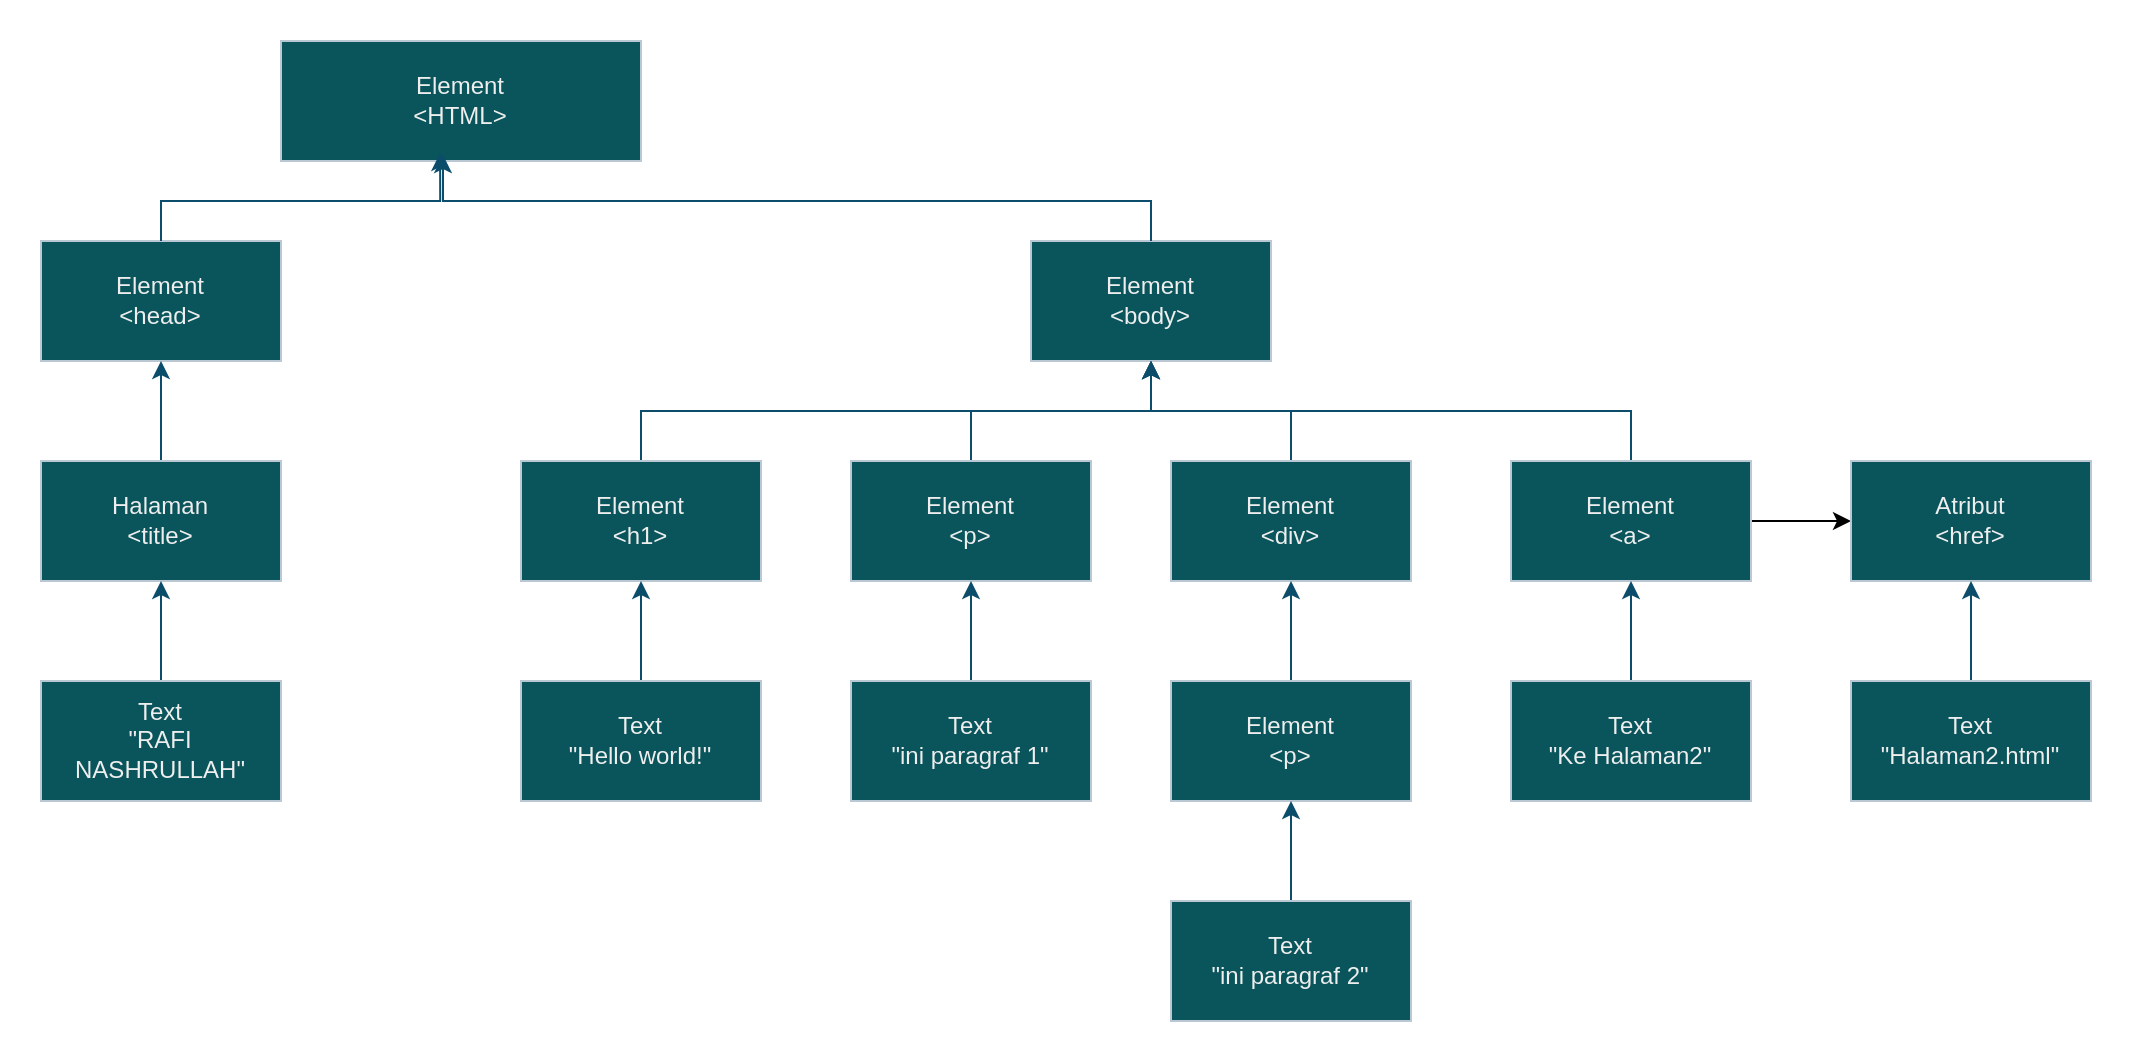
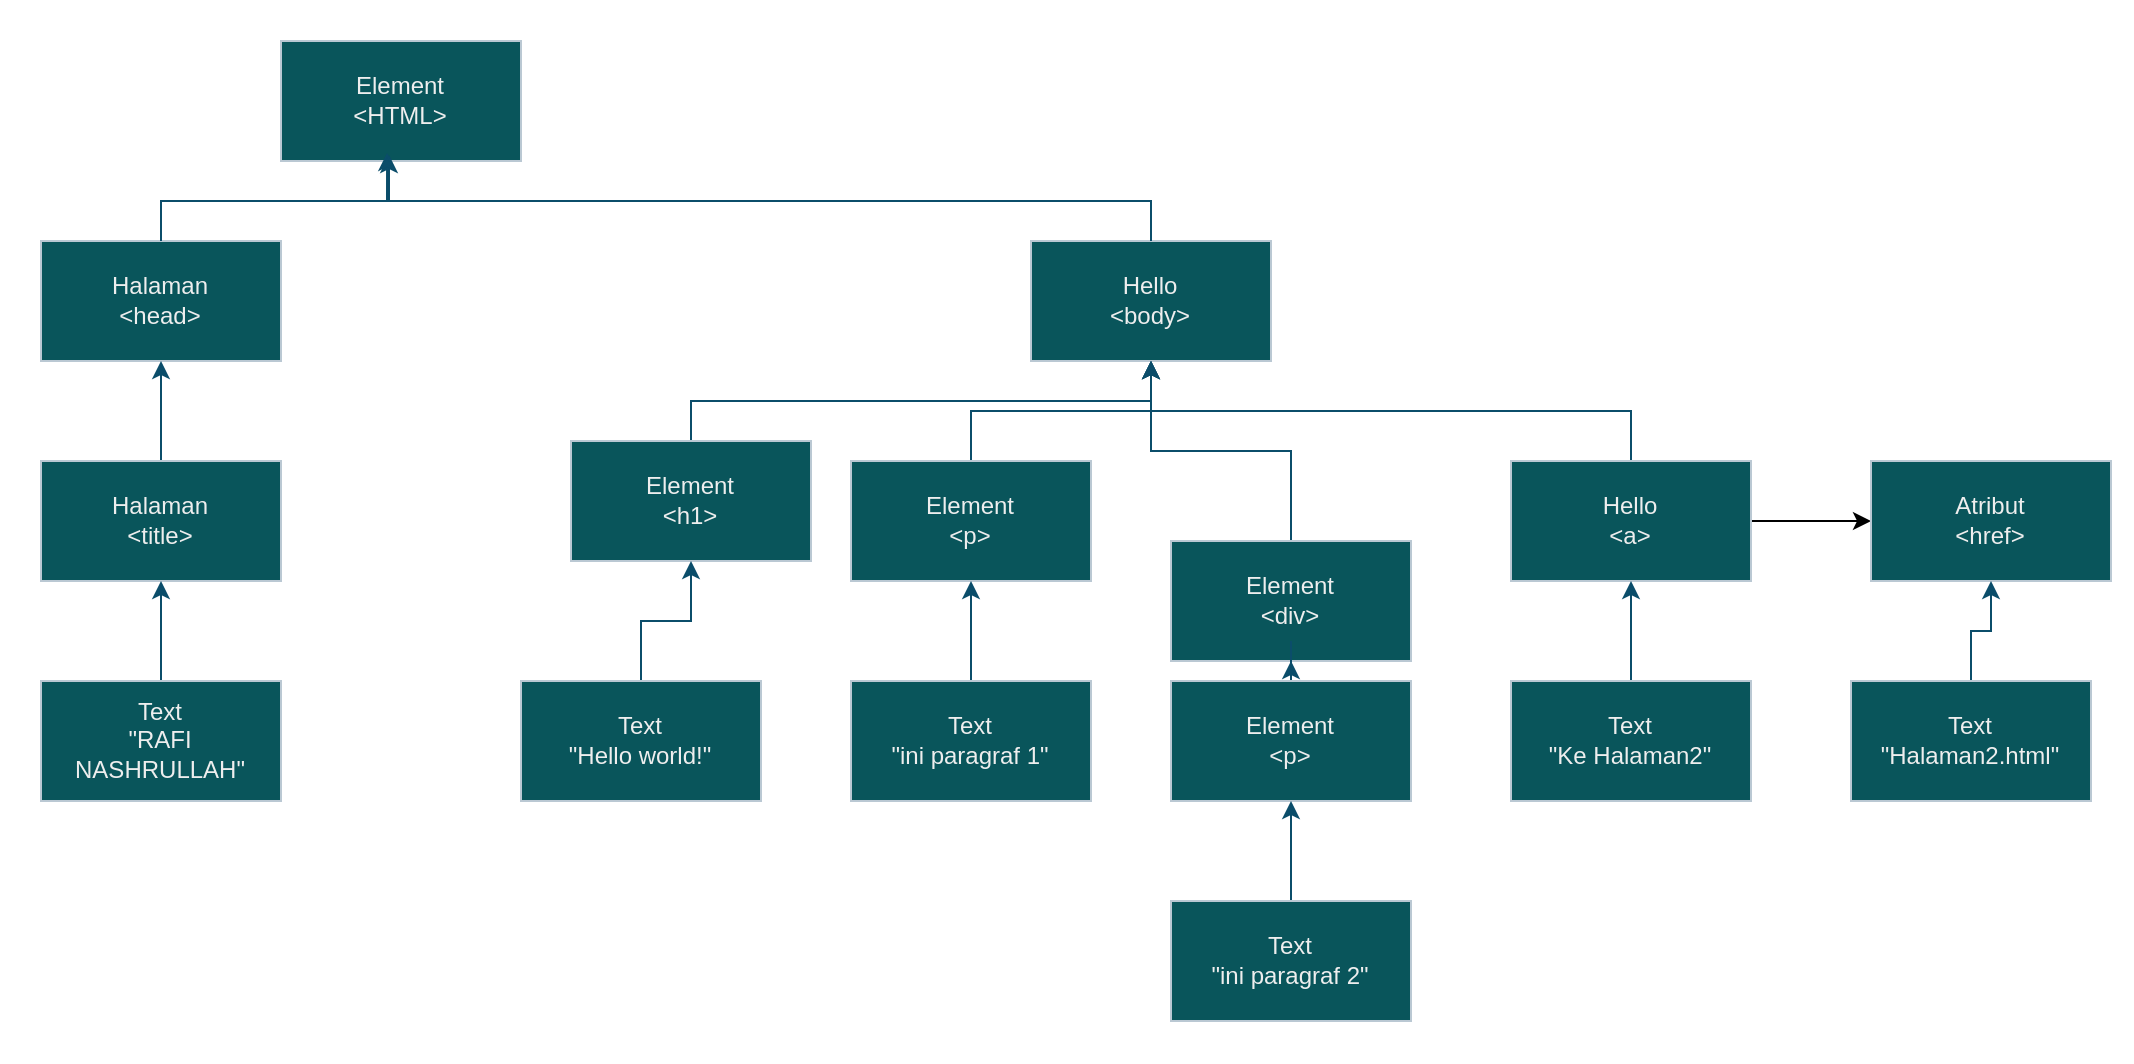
node "Element <HTML>": size 360x120 -> 240x120
node "Element <head>": label "Element <head>" -> "Halaman <head>"
node "Element <body>": label "Element <body>" -> "Hello <body>"
node "Element <h1>": moved (641, 521) -> (691, 501)
node "Element <div>": moved (1291, 521) -> (1291, 601)
node "Element <a>": label "Element <a>" -> "Hello <a>"
node "Atribut <href>": moved (1971, 521) -> (1991, 521)
